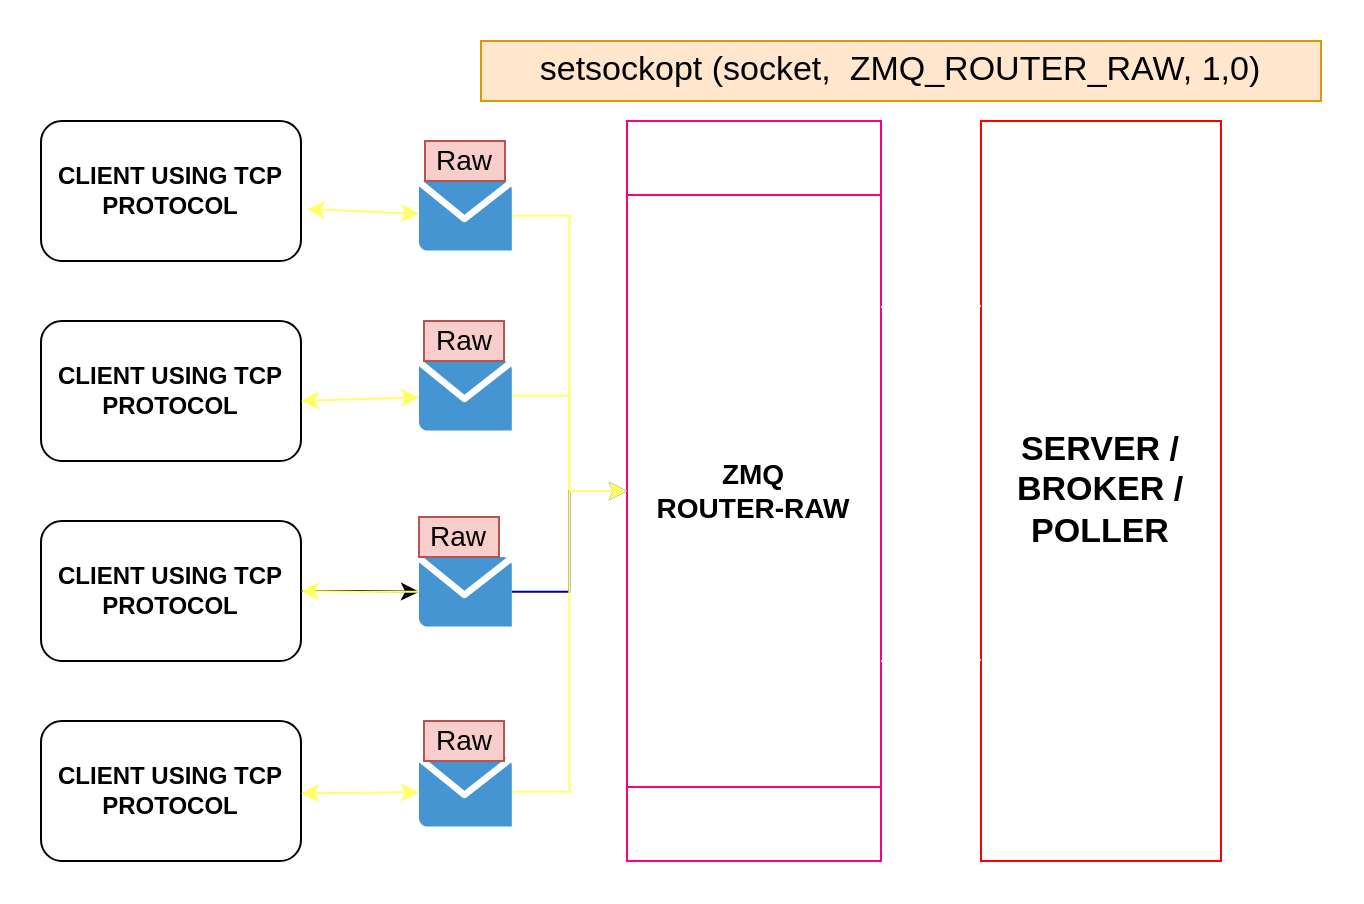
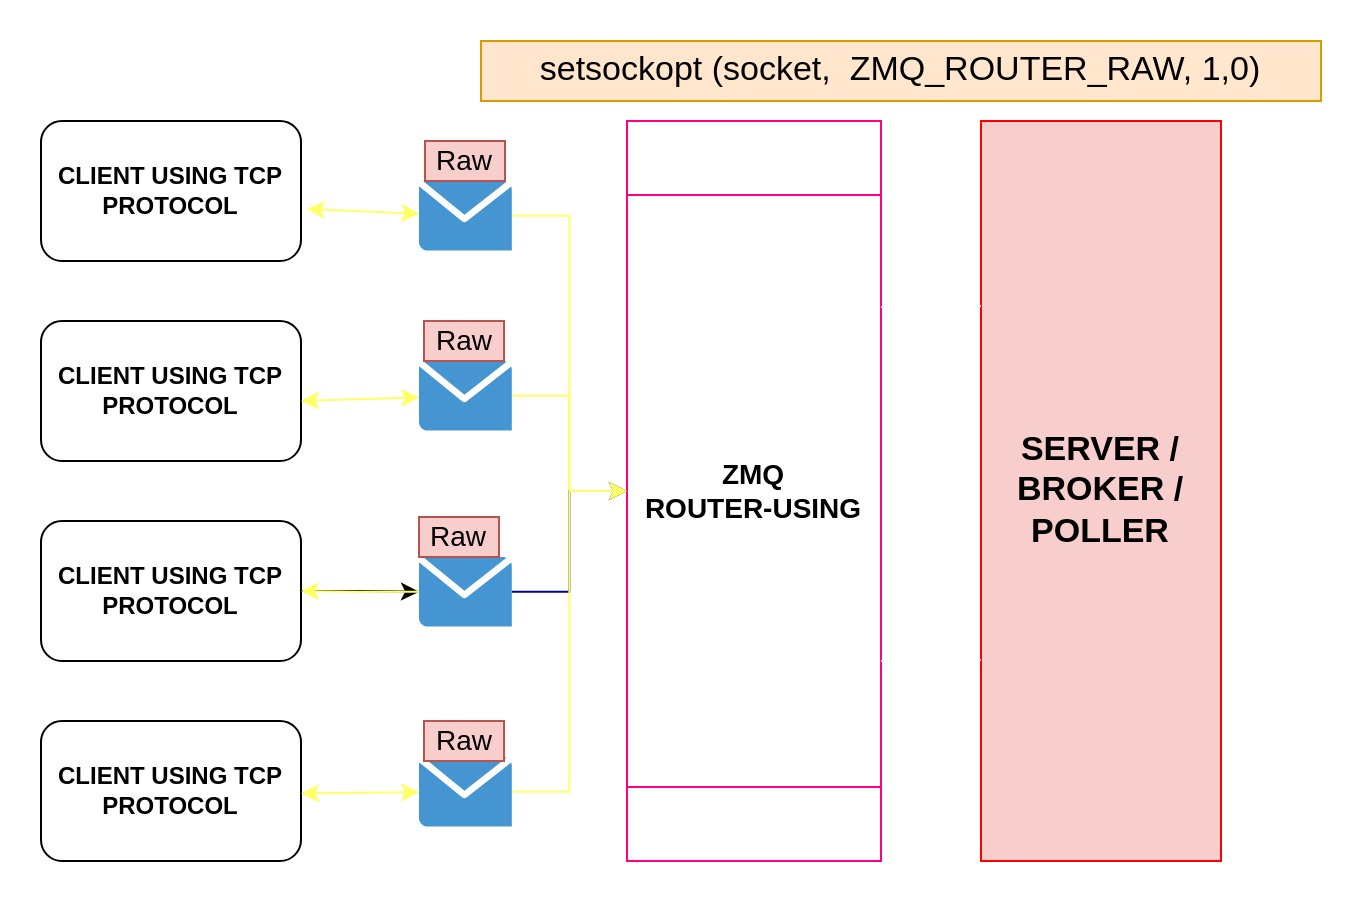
node "ZMQROUTER-RAW": label "ZMQROUTER-RAW" -> "ZMQROUTER-USING"
node "SERVER / BROKER / POLLER": fillcolor #ffffff -> #f8cecc
